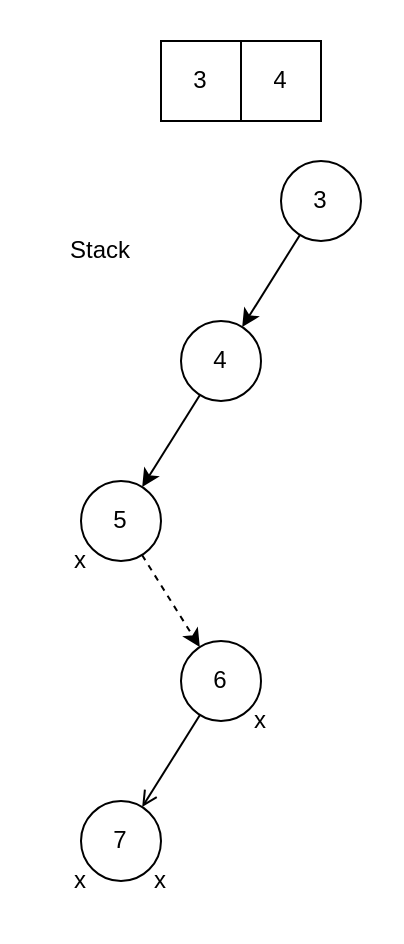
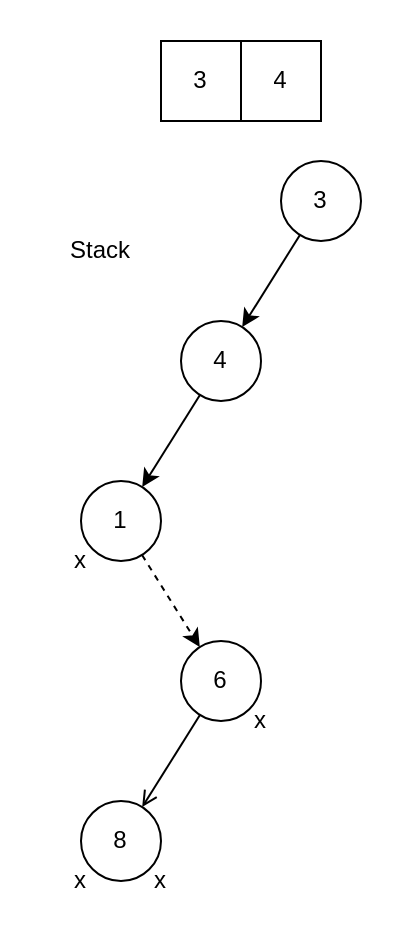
node "5": label "5" -> "1"
node "7": label "7" -> "8"
